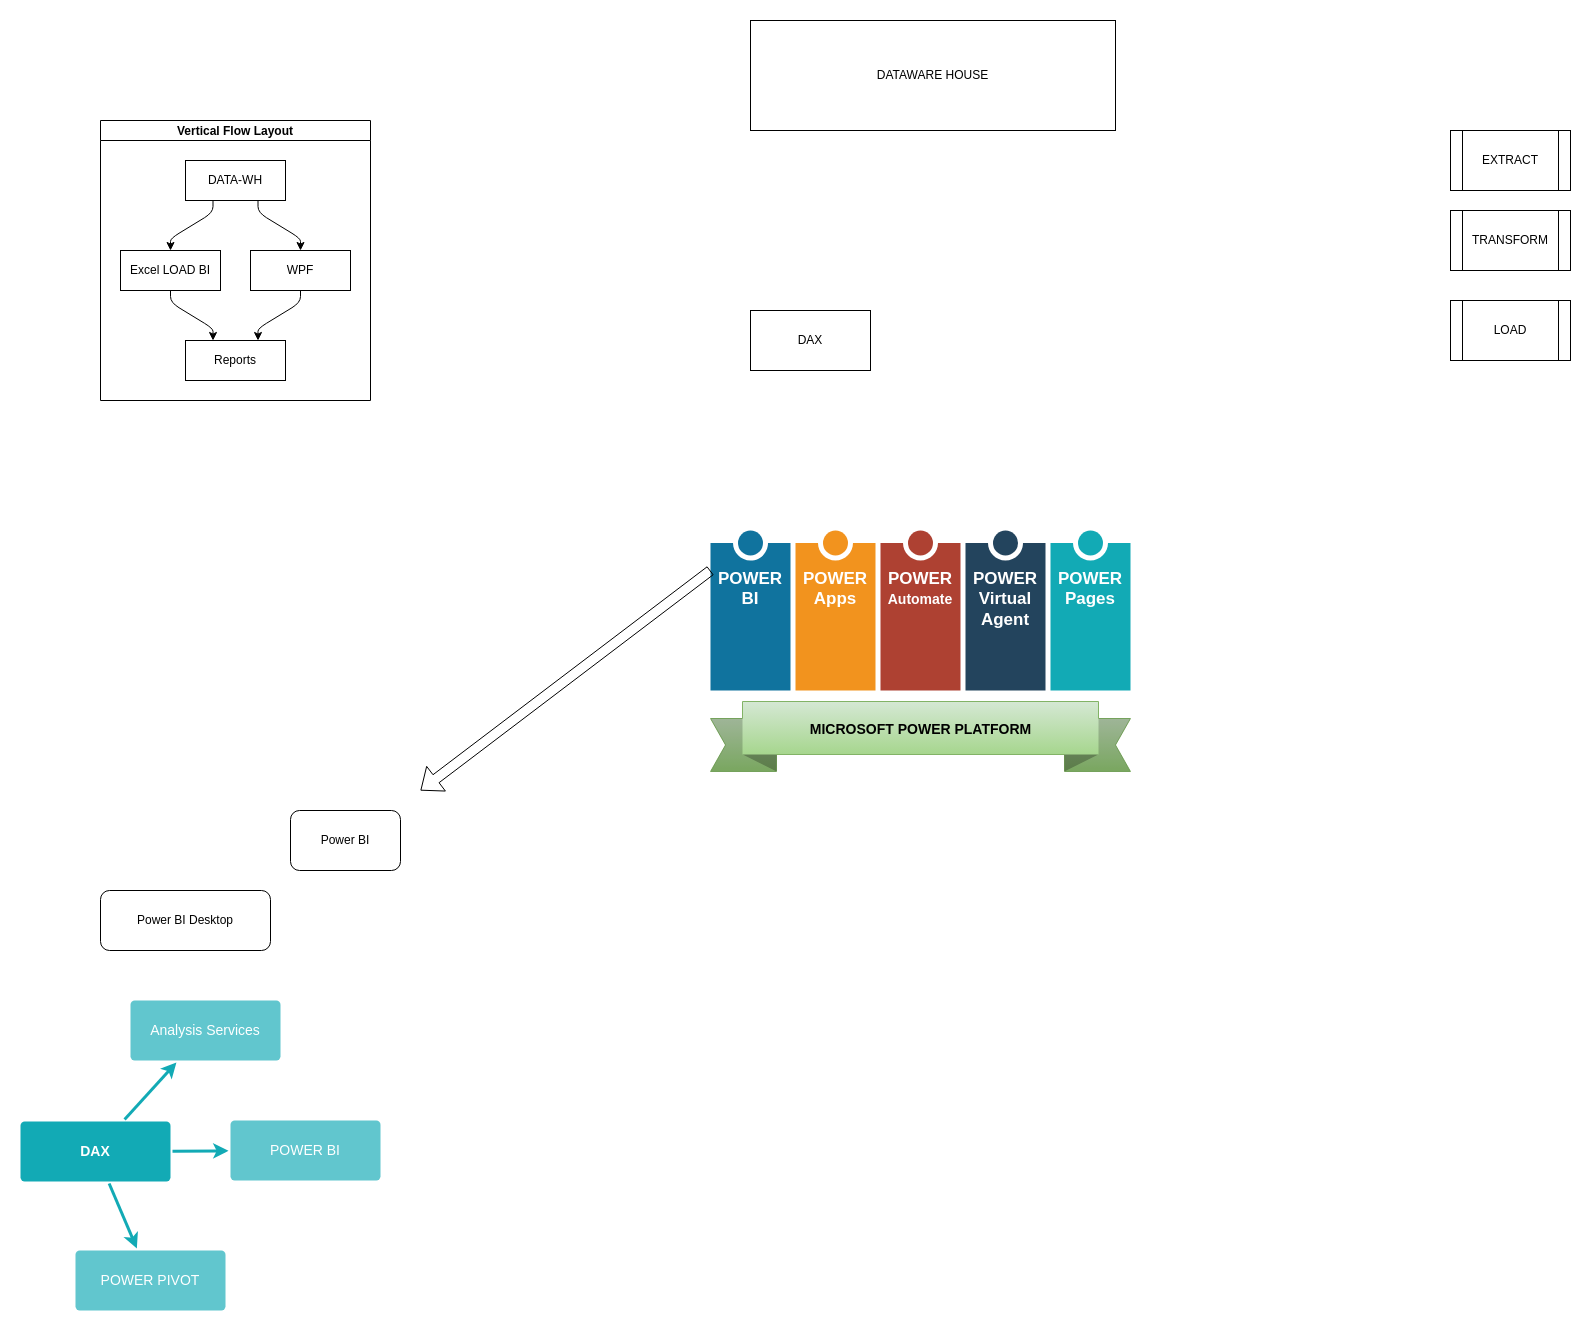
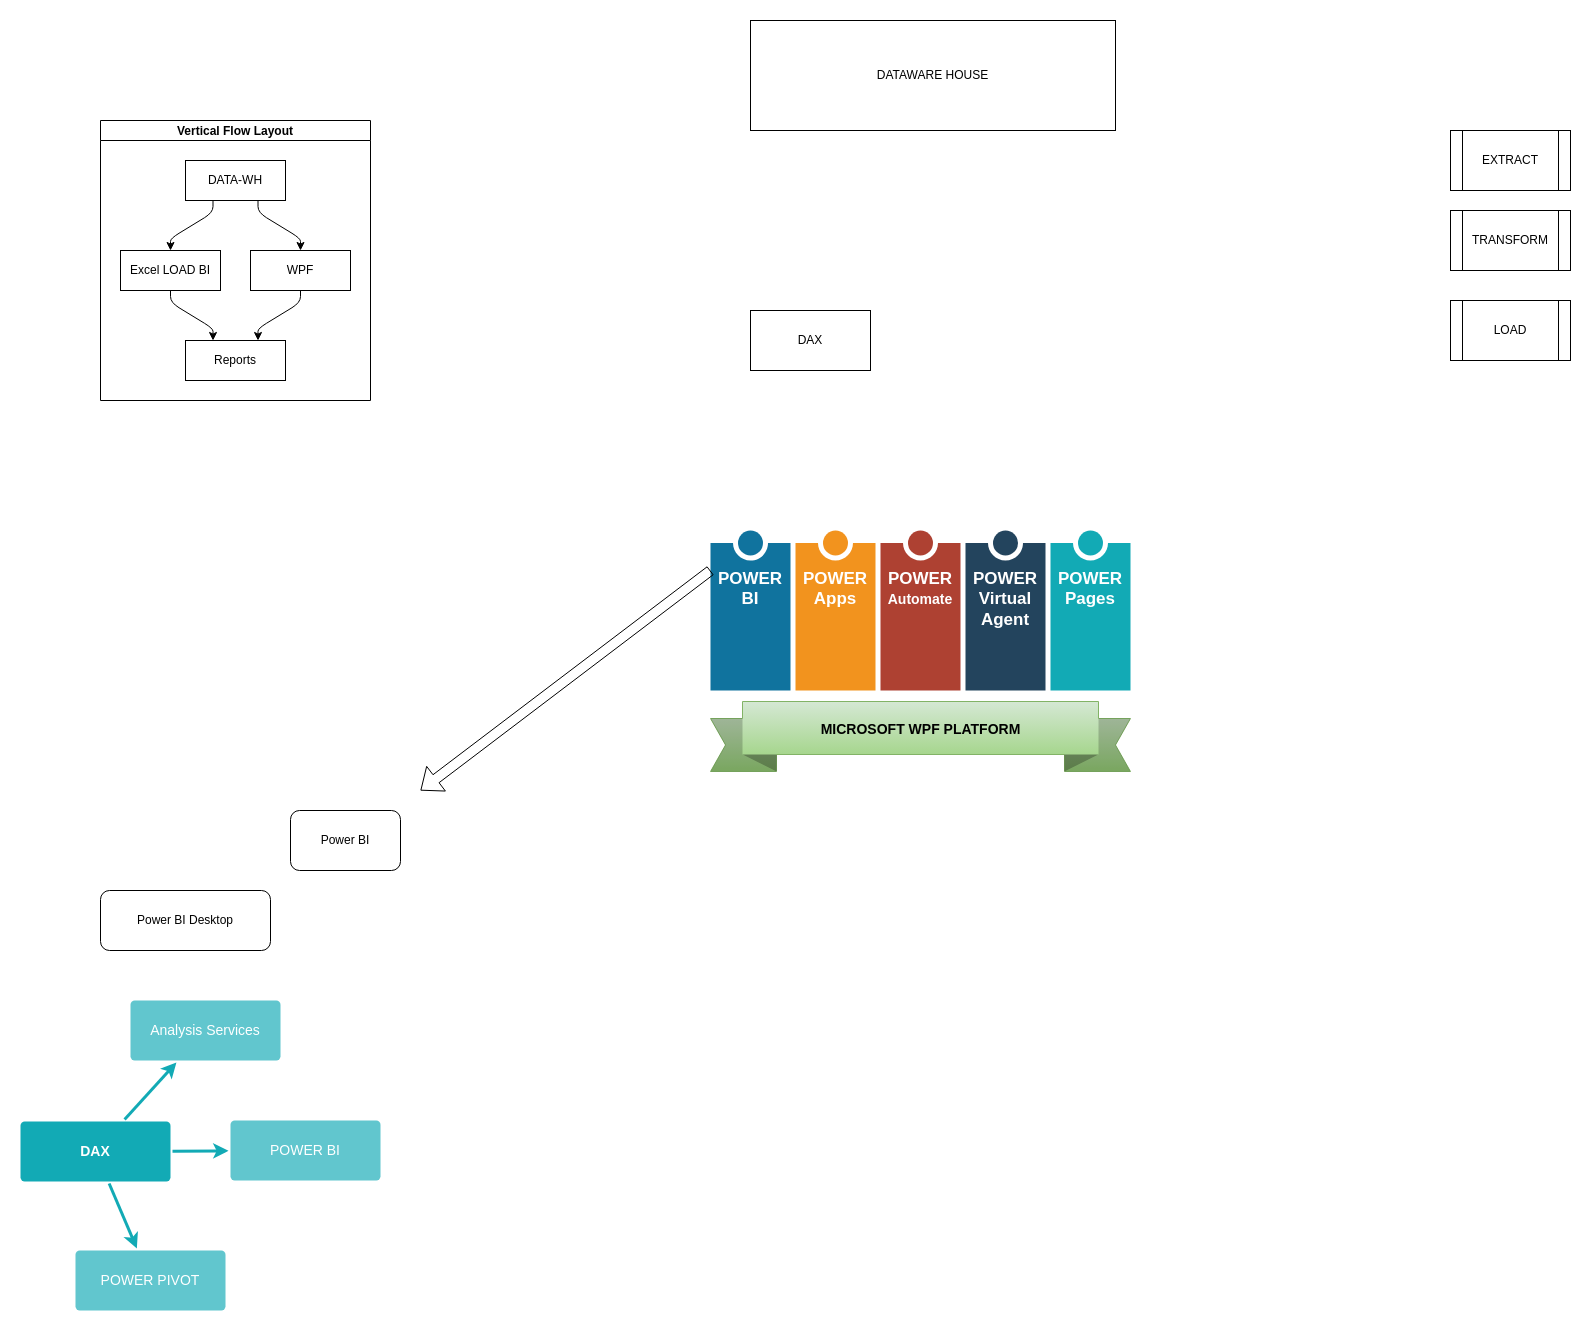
node "MICROSOFT POWER PLATFORM": label "MICROSOFT POWER PLATFORM" -> "MICROSOFT WPF PLATFORM"
